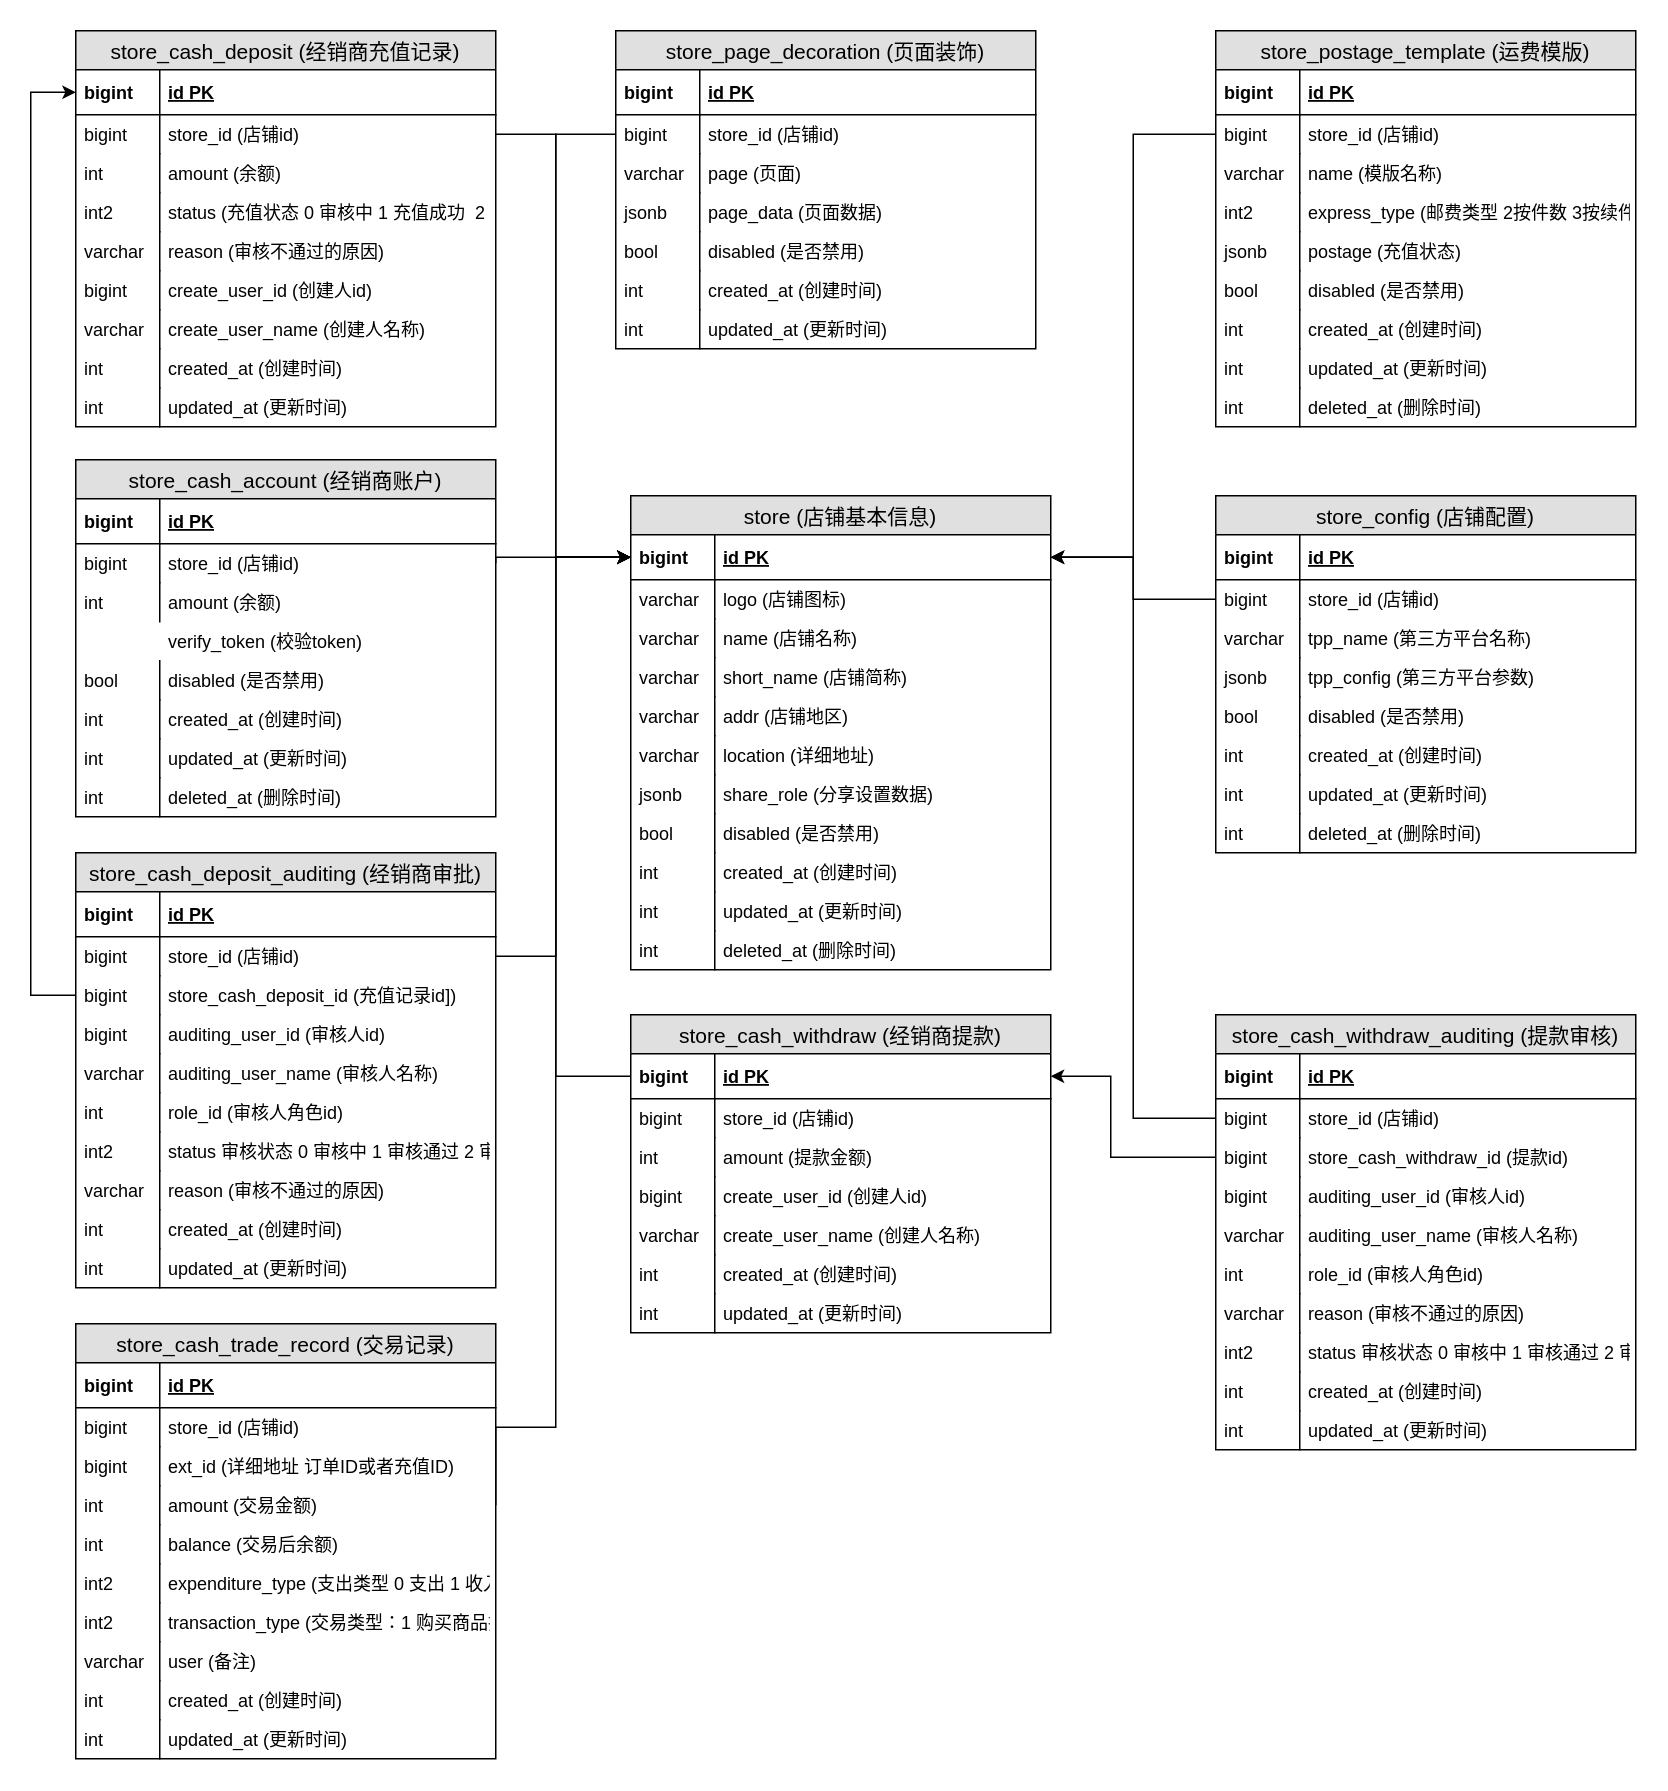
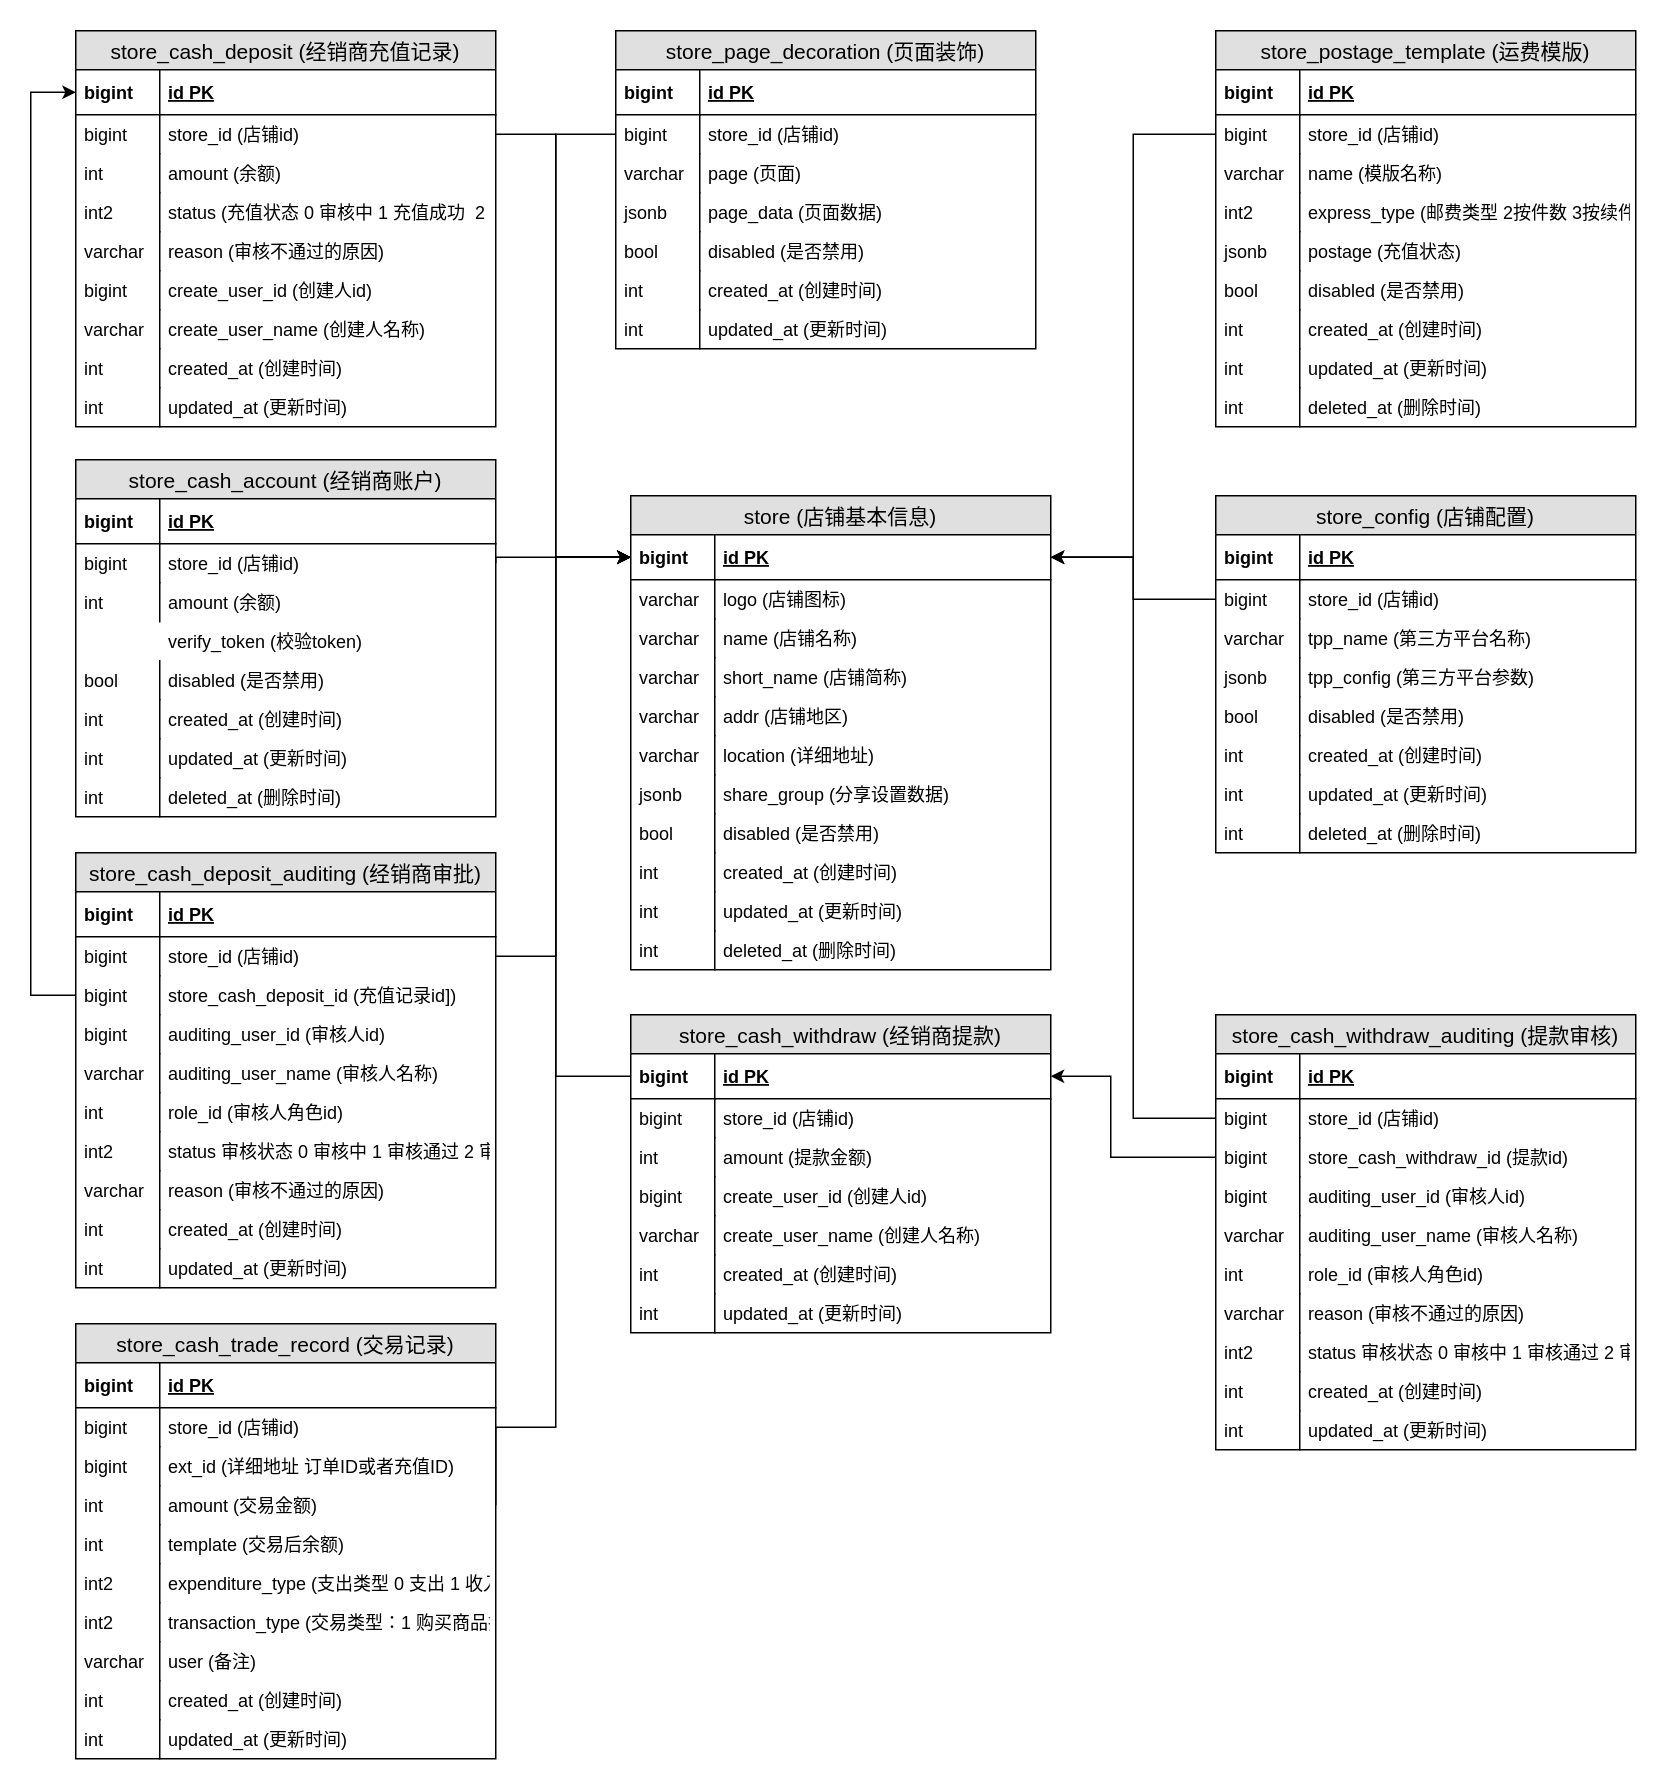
node "share_role (分享设置数据)": label "share_role (分享设置数据)" -> "share_group (分享设置数据)"
node "balance (交易后余额)": label "balance (交易后余额)" -> "template (交易后余额)"
